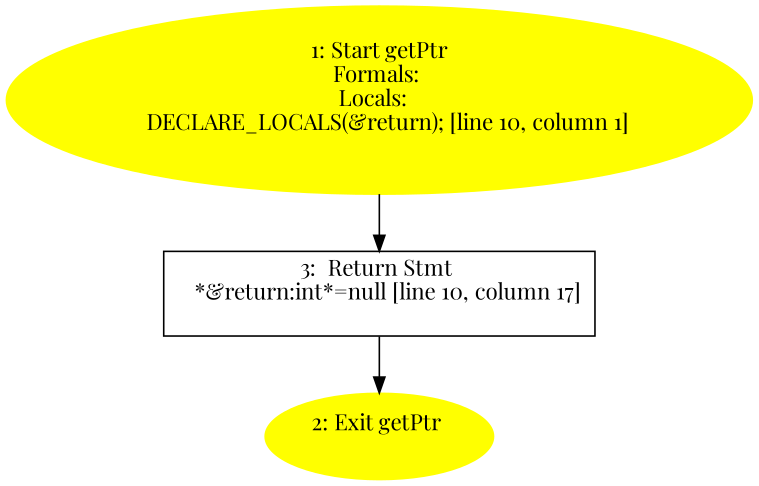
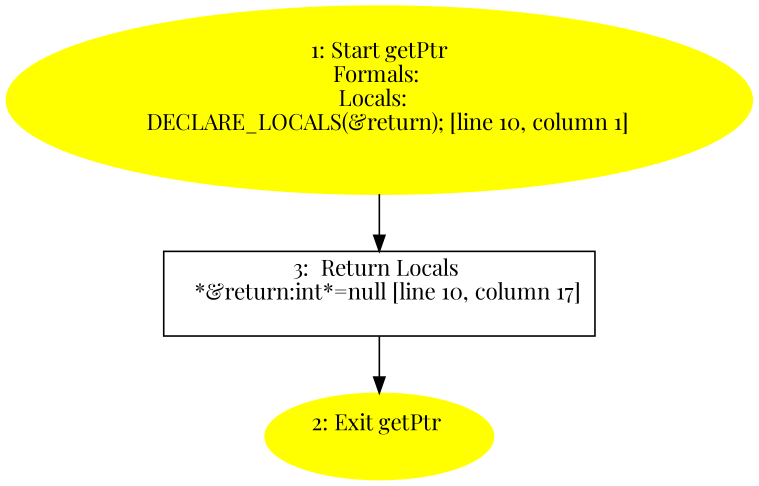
node "3:  Return Stmt *&return:int*=null [line 10, column 17]": label "3:  Return Stmt *&return:int*=null [line 10, column 17]" -> "3:  Return Locals *&return:int*=null [line 10, column 17]"
